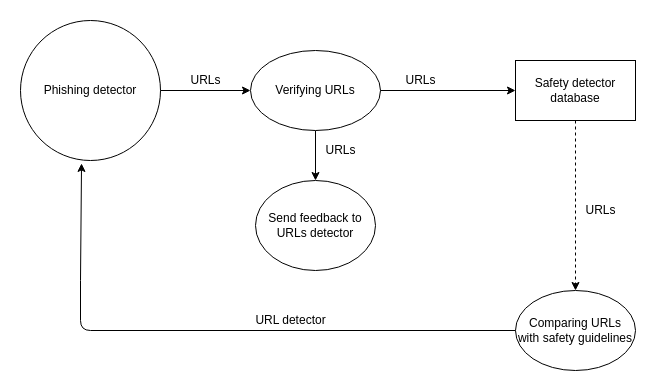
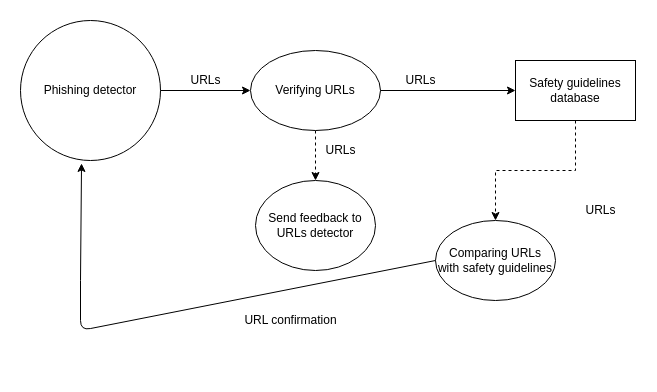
node "Safety detector database": label "Safety detector database" -> "Safety guidelines database"
edge "Verifying URLs" -> "Send feedback to URLs detector": style solid -> dashed
node "URL detector": label "URL detector" -> "URL confirmation"
node "Comparing URLs with safety guidelines": moved (576, 331) -> (496, 261)
